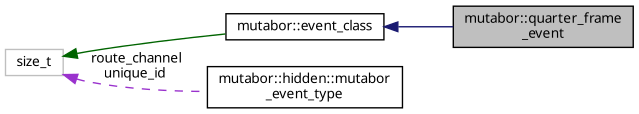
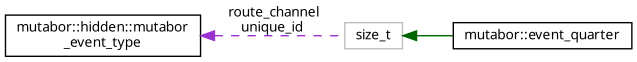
node "mutabor::event_class": label "mutabor::event_class" -> "mutabor::event_quarter"
node "mutabor::quarter_frame _event": removed
edge "mutabor::hidden::mutabor _event_type" -> "size_t": reversed
